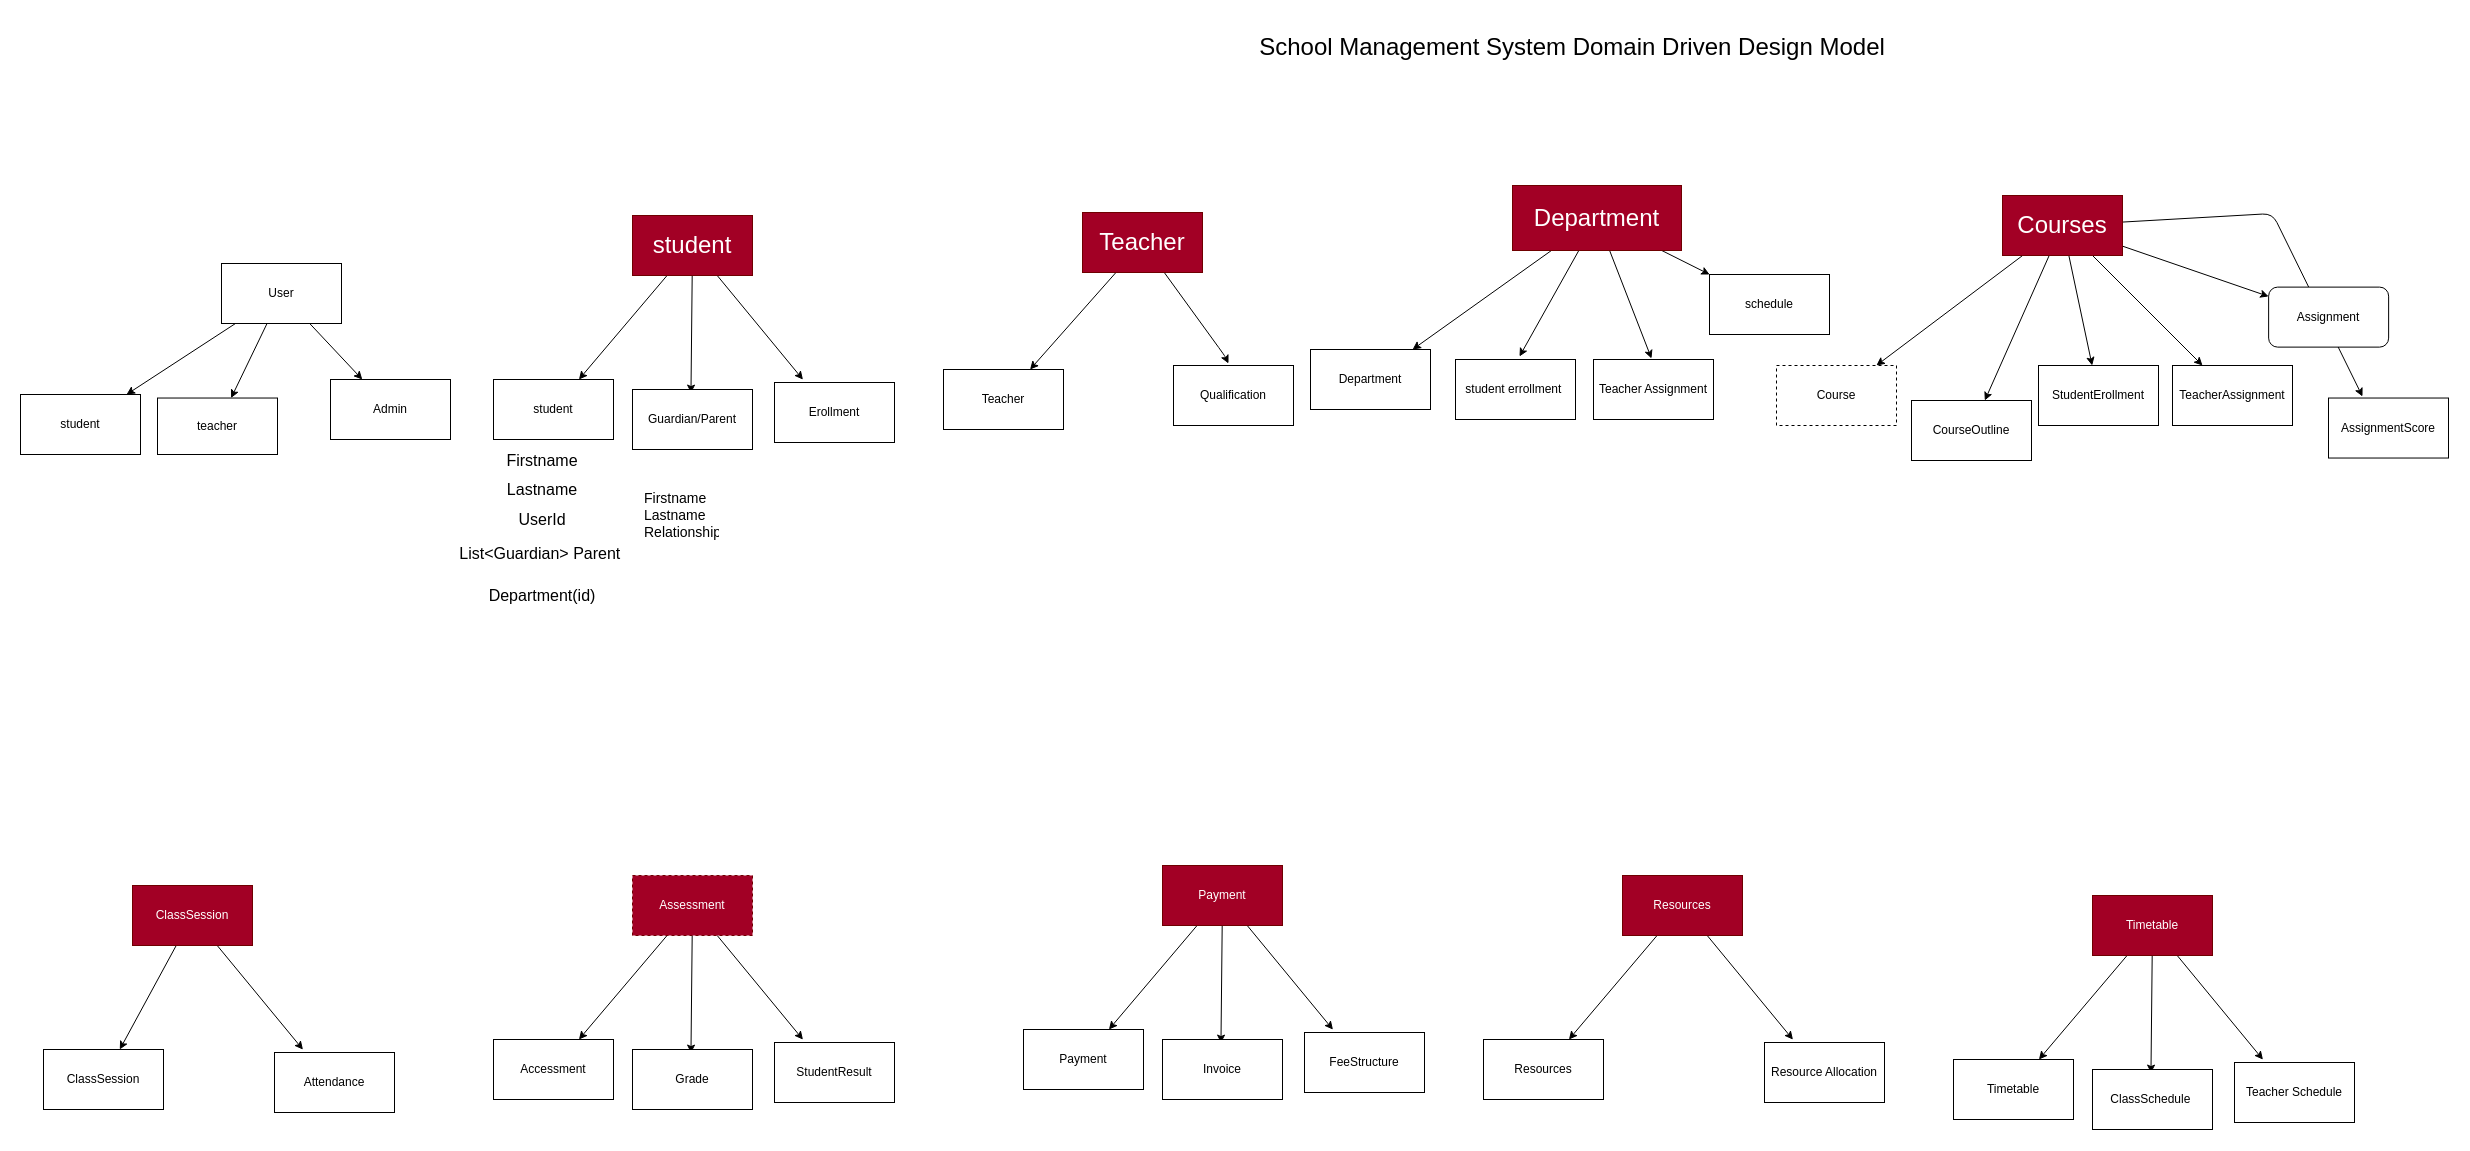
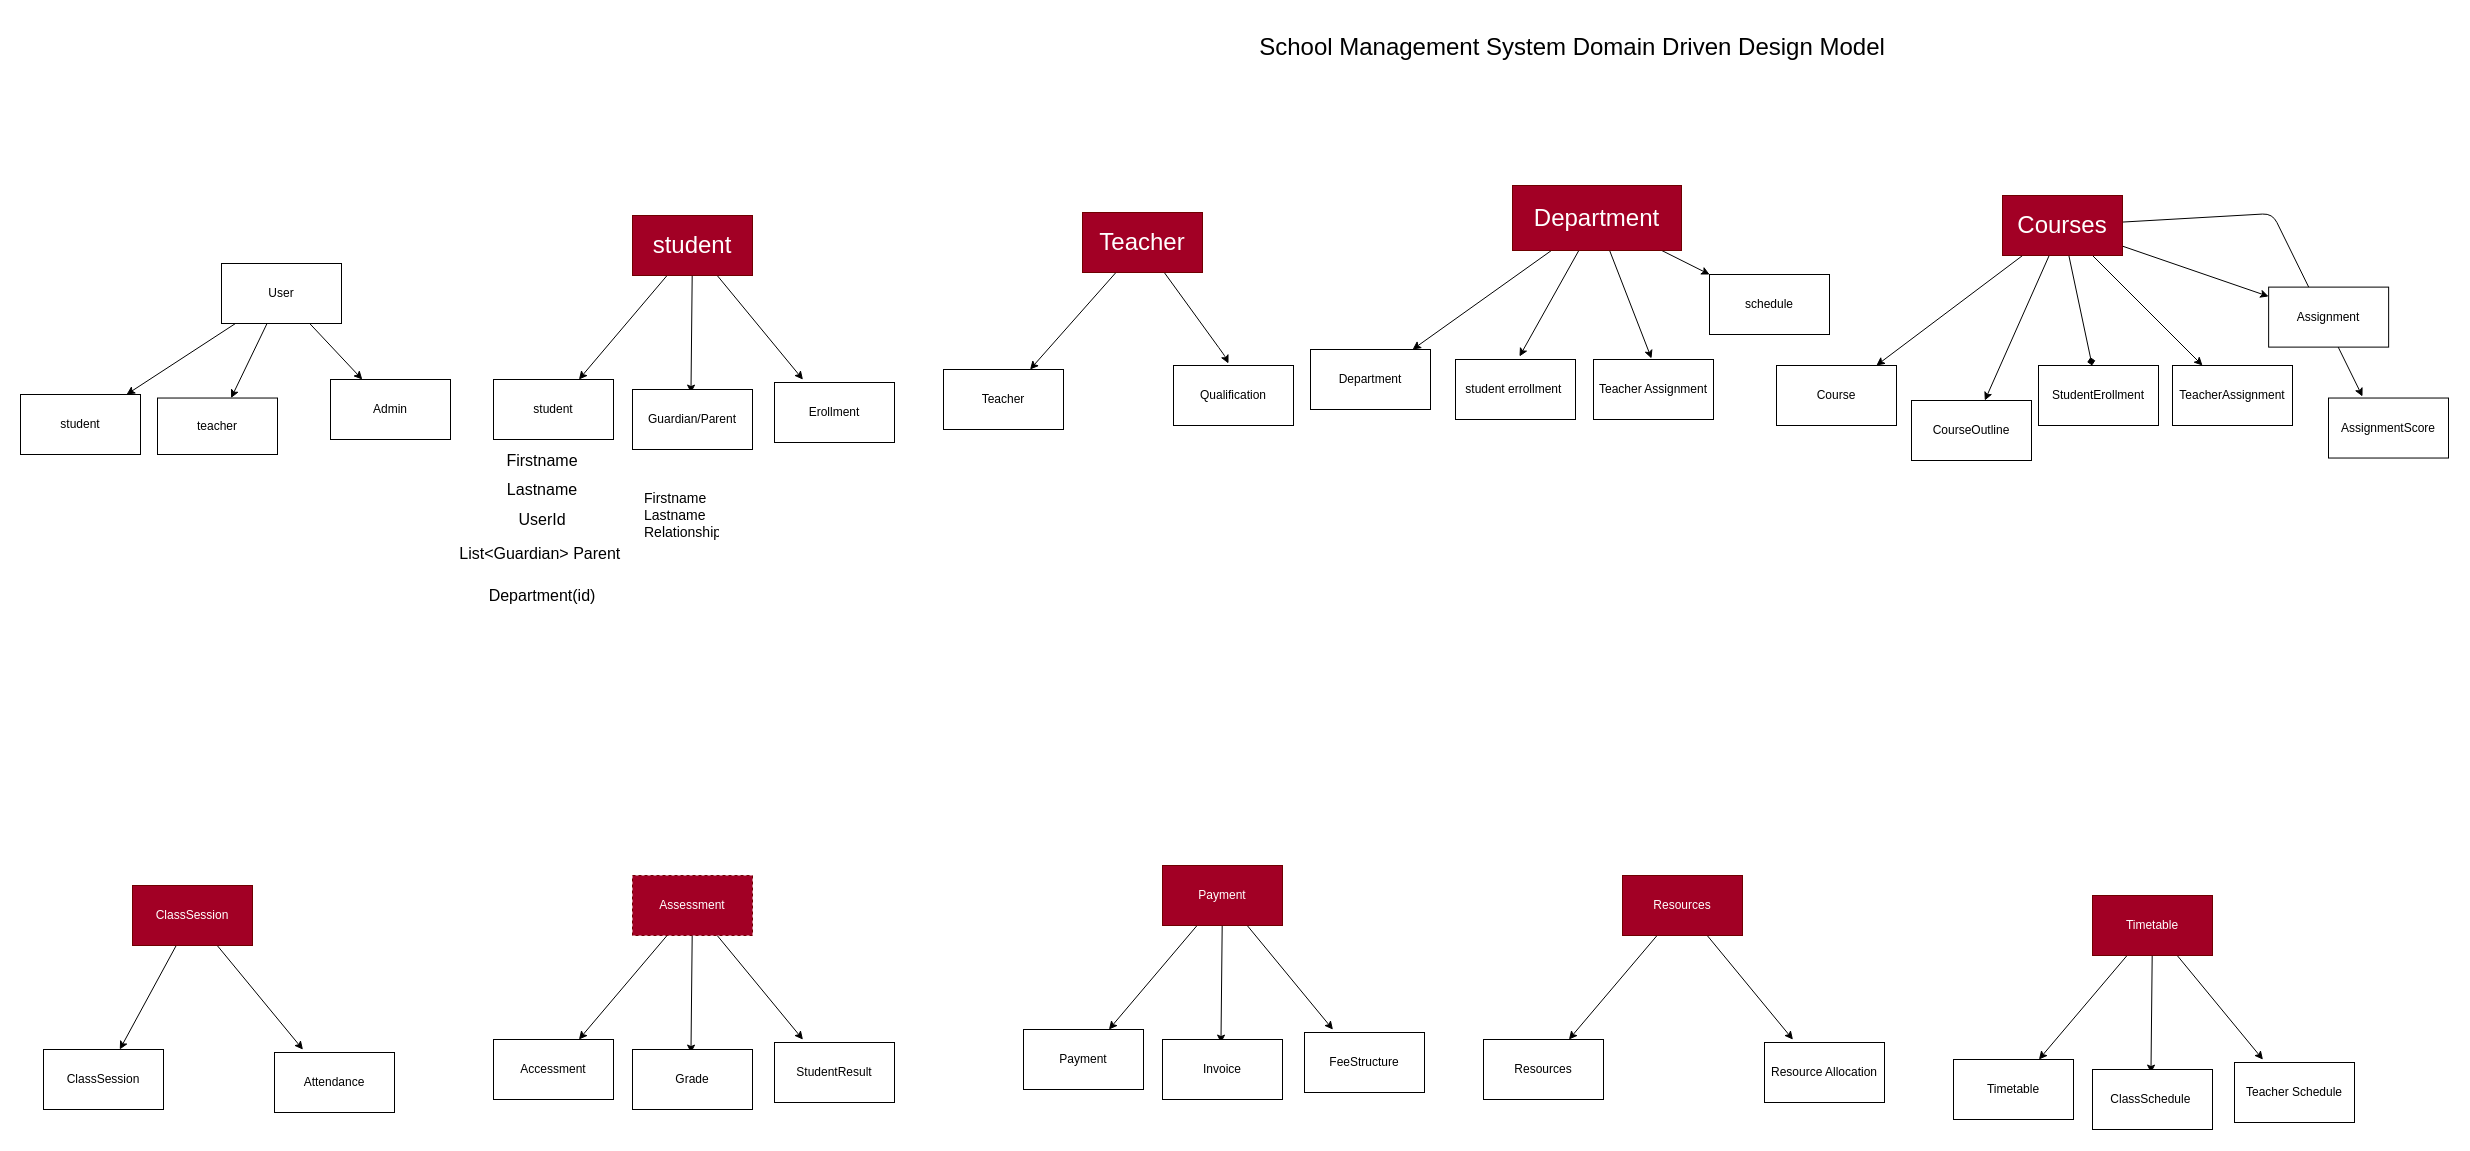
node "Assignment": shape rounded rectangle -> rectangle
edge "Courses" -> "StudentErollment": arrowhead classic -> diamond
node "Course": style dashed -> solid
